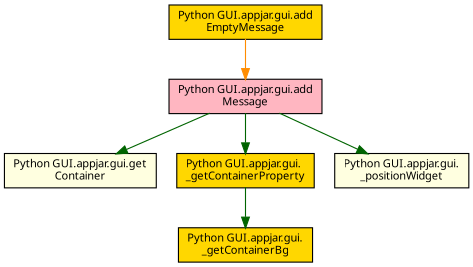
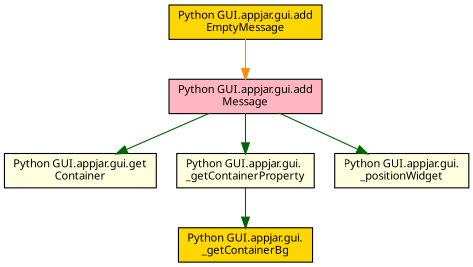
node "Python GUI.appjar.gui. _getContainerProperty": fillcolor gold -> lightyellow
